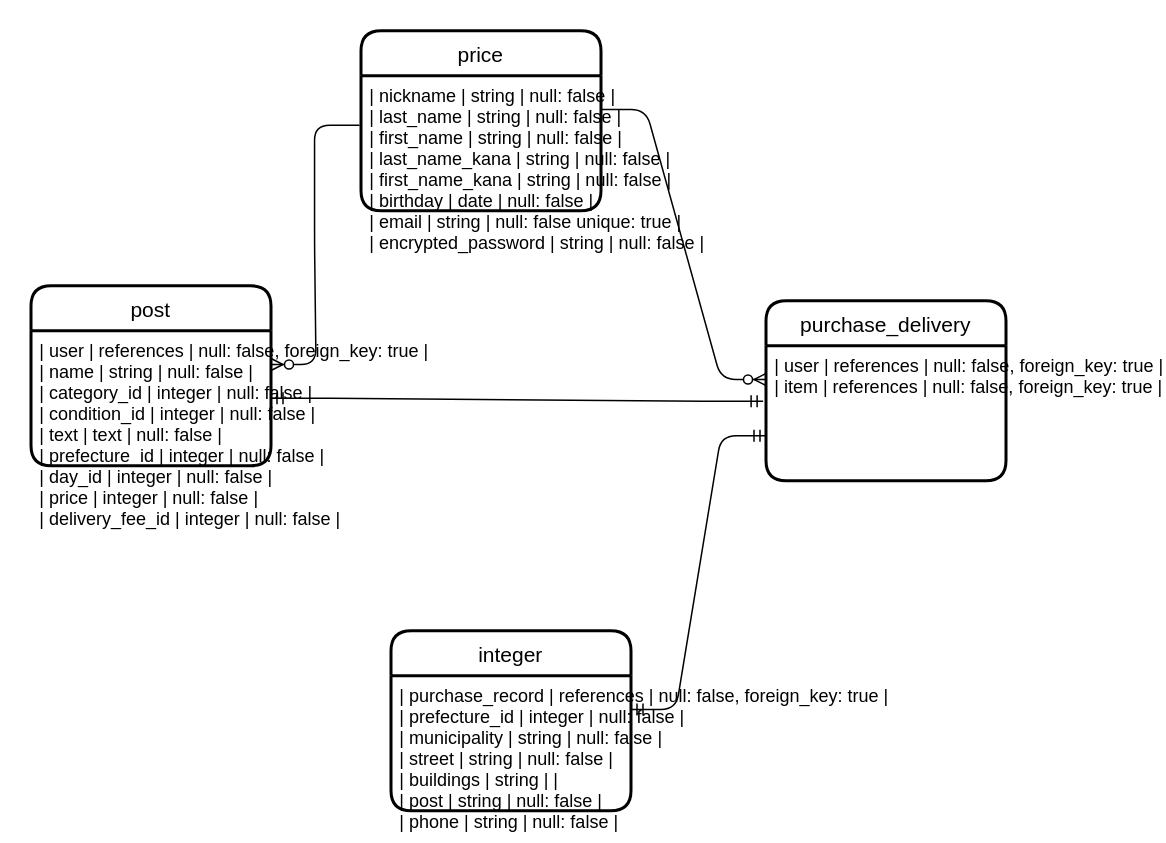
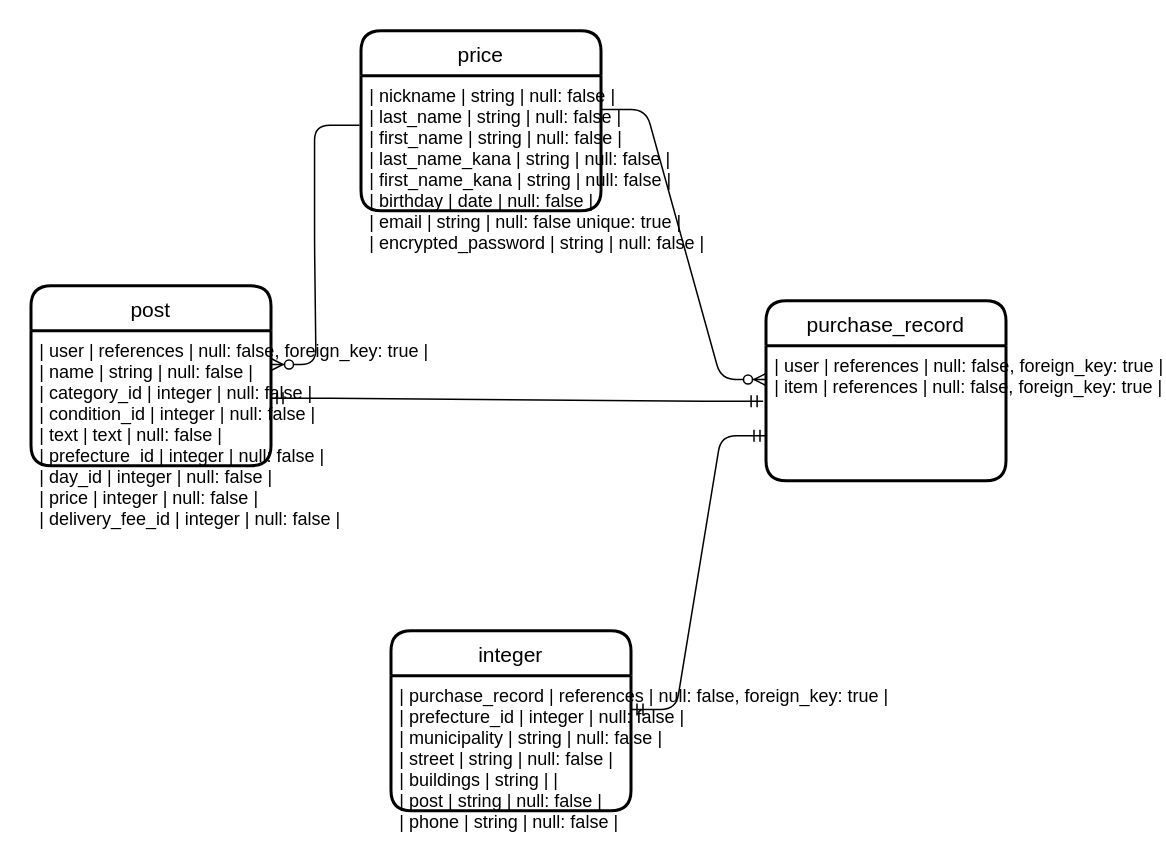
node "purchase_delivery": label "purchase_delivery" -> "purchase_record"
